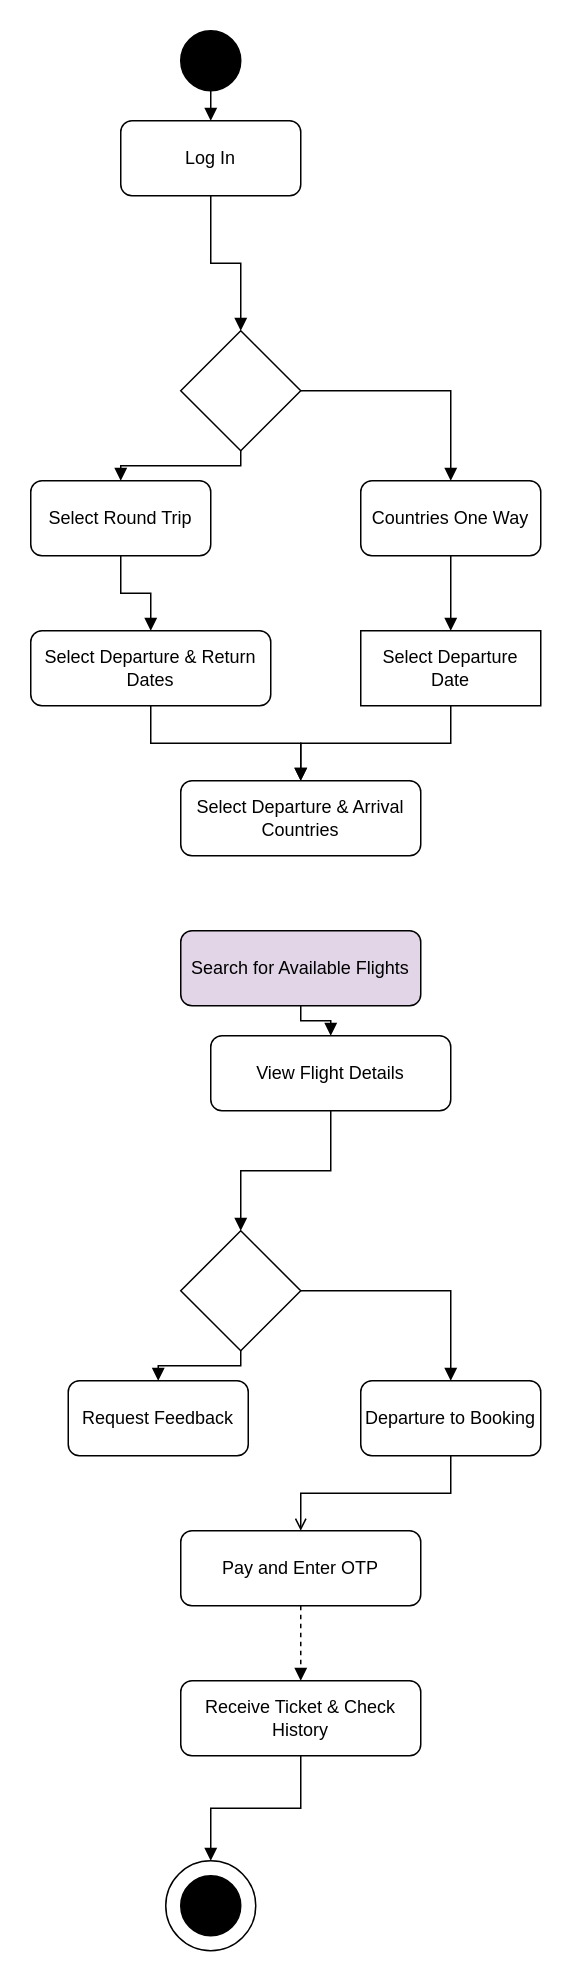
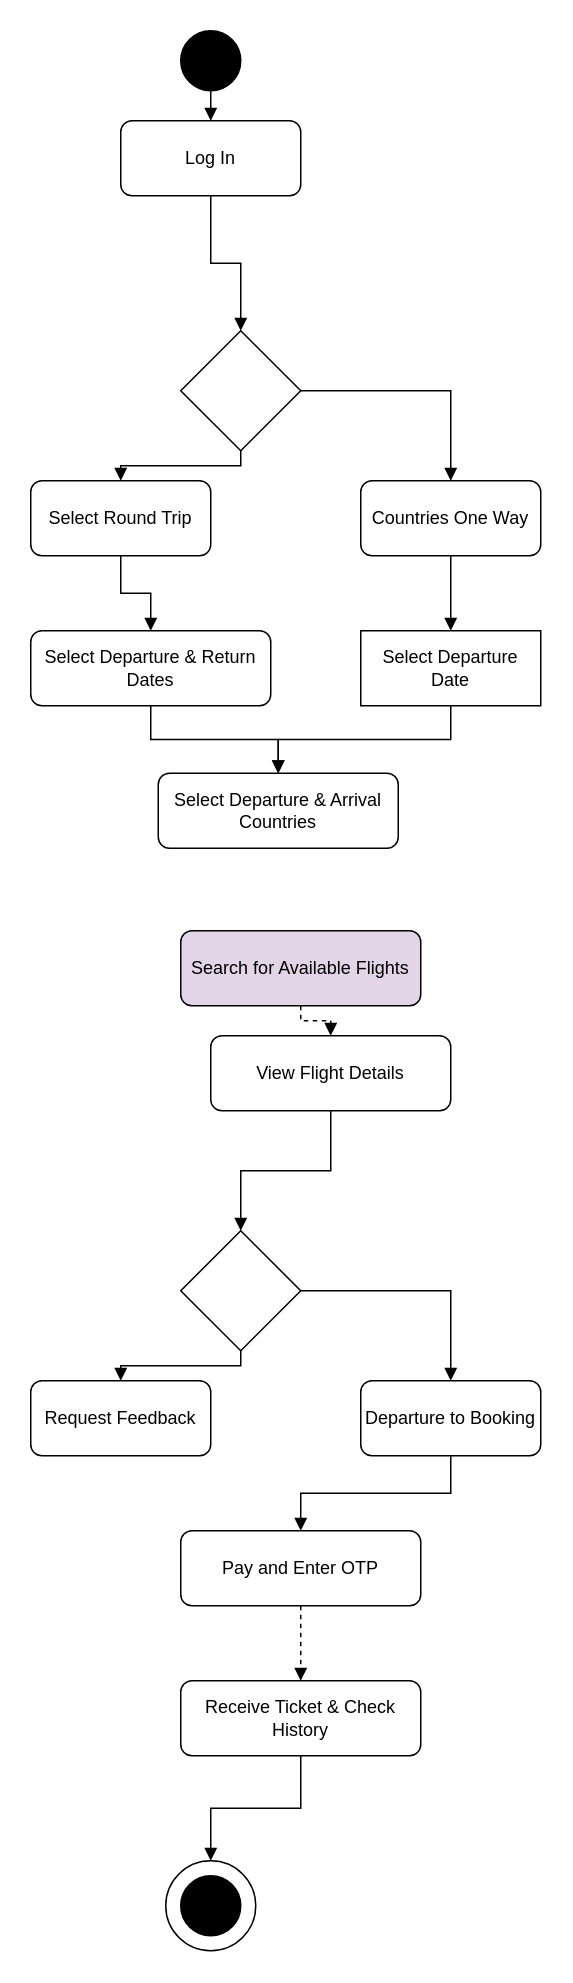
node "Select Departure & Arrival Countries": moved (301, 818) -> (278, 811)
edge "Search for Available Flights" -> "View Flight Details": style solid -> dashed
node "Request Feedback": moved (158, 1418) -> (121, 1418)
edge "Departure to Booking" -> "Pay and Enter OTP": arrowhead open -> block
